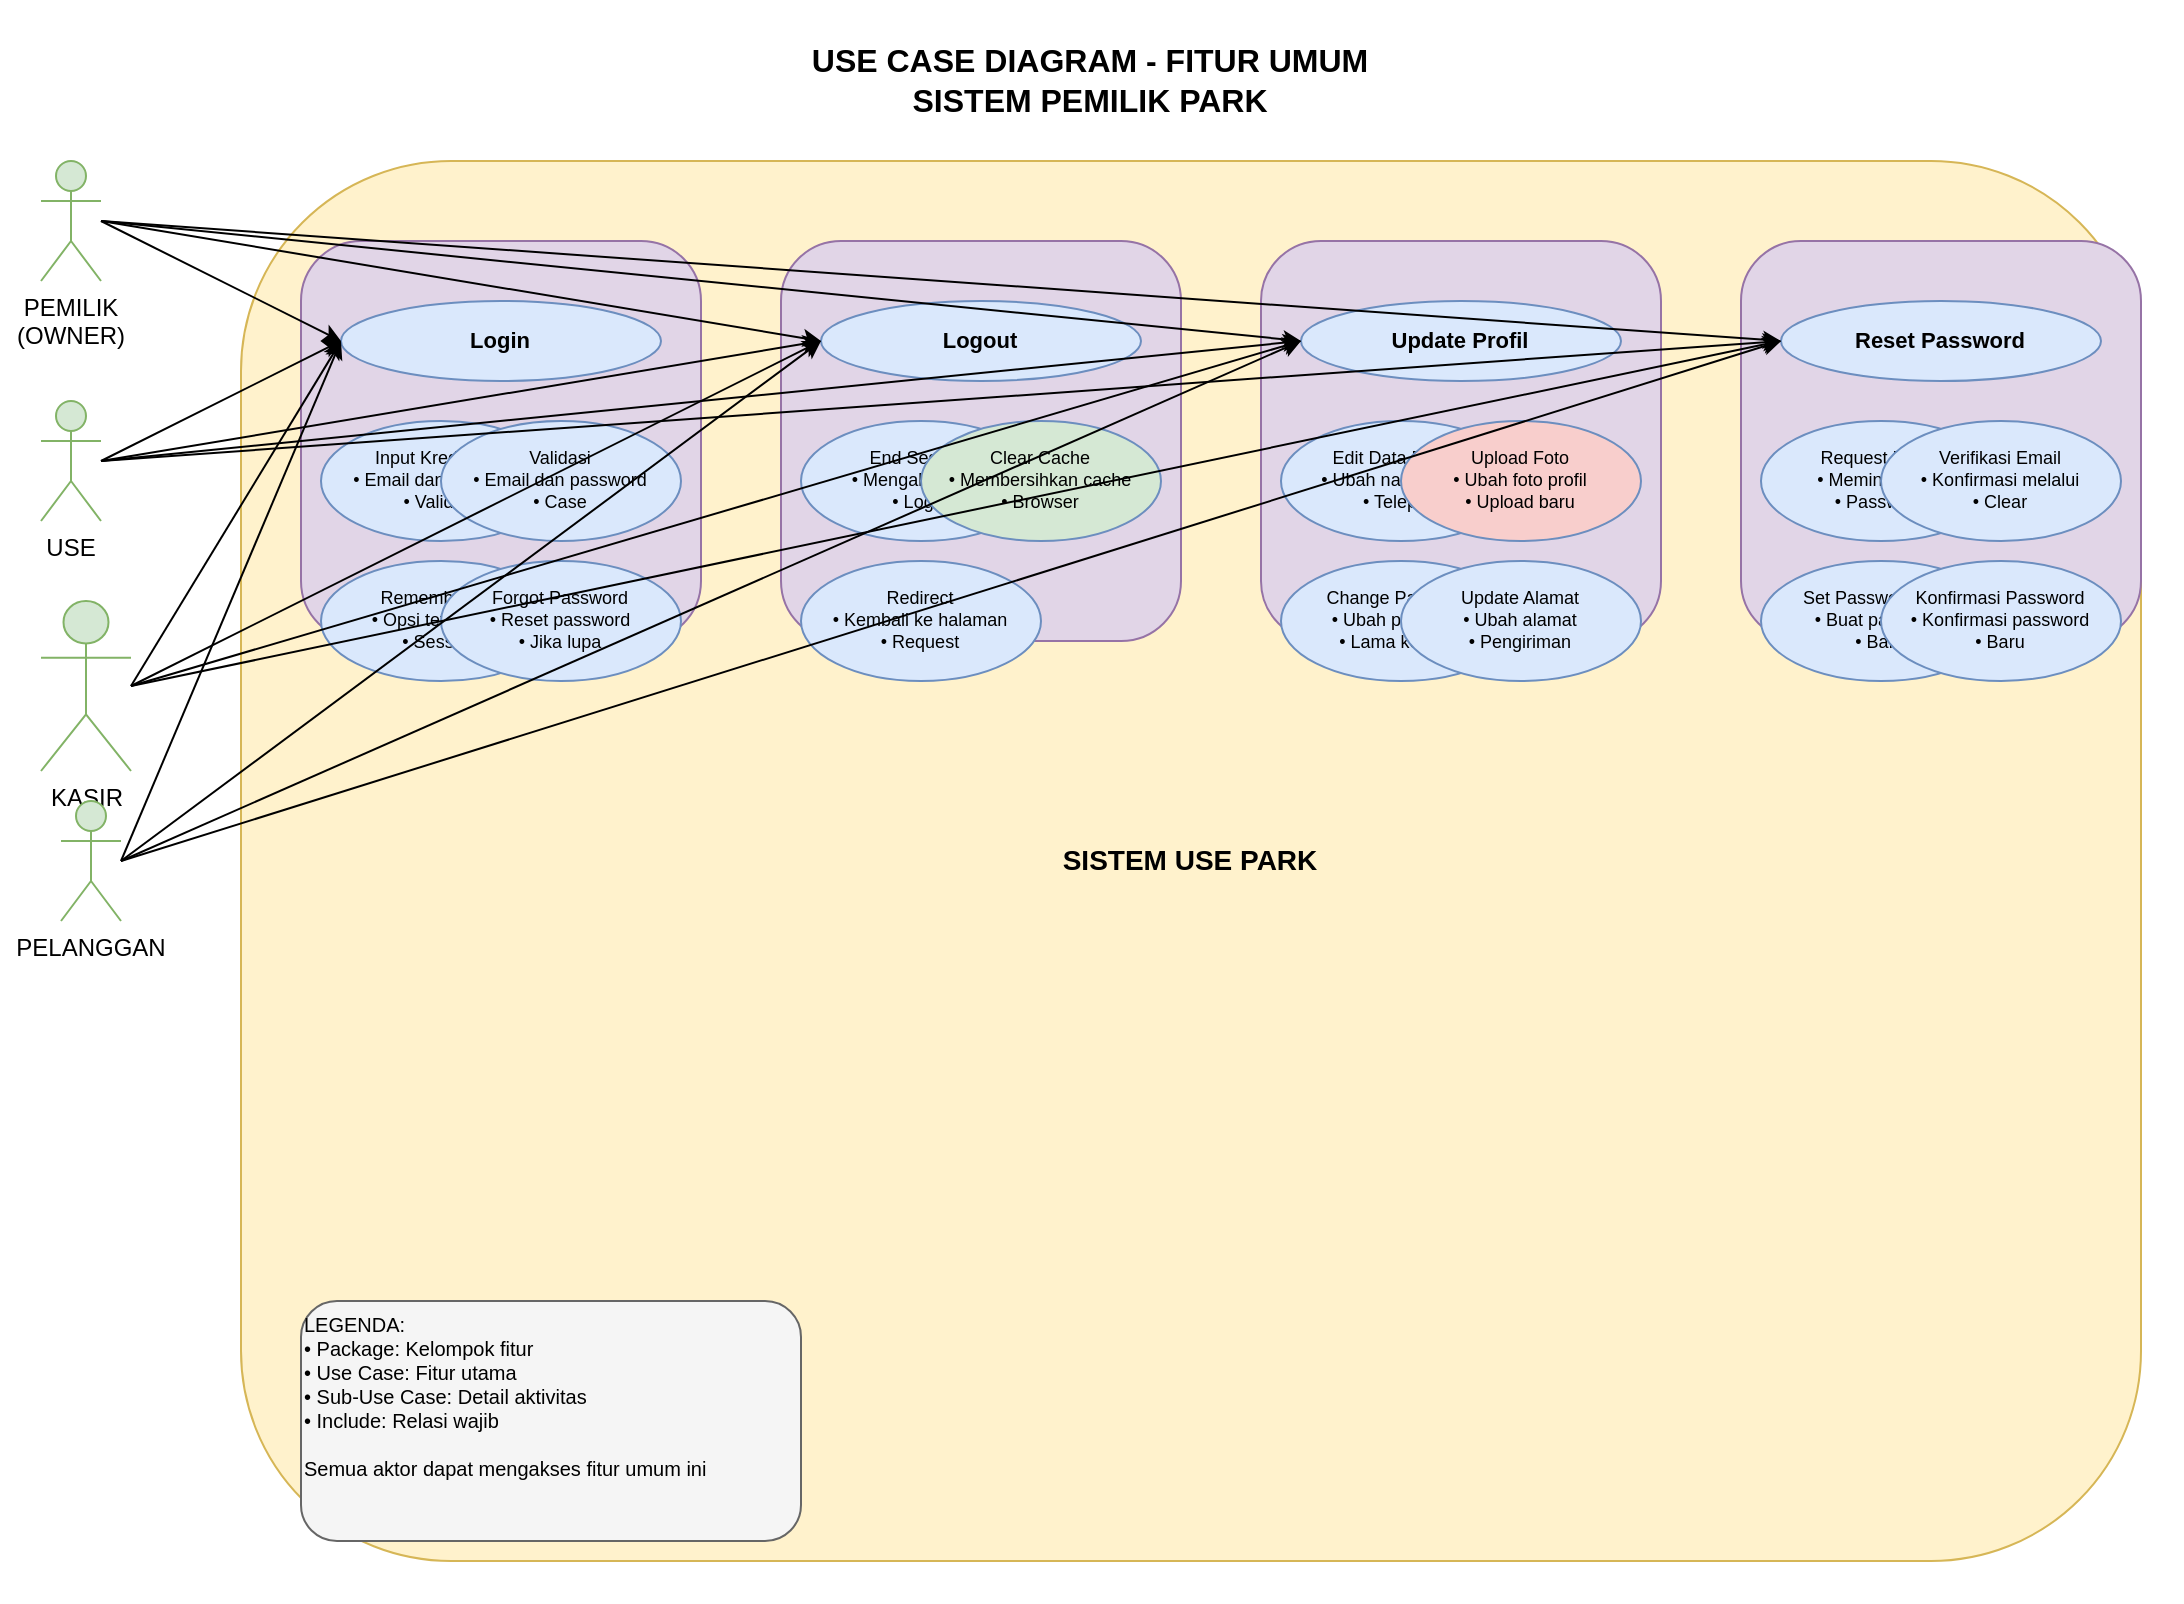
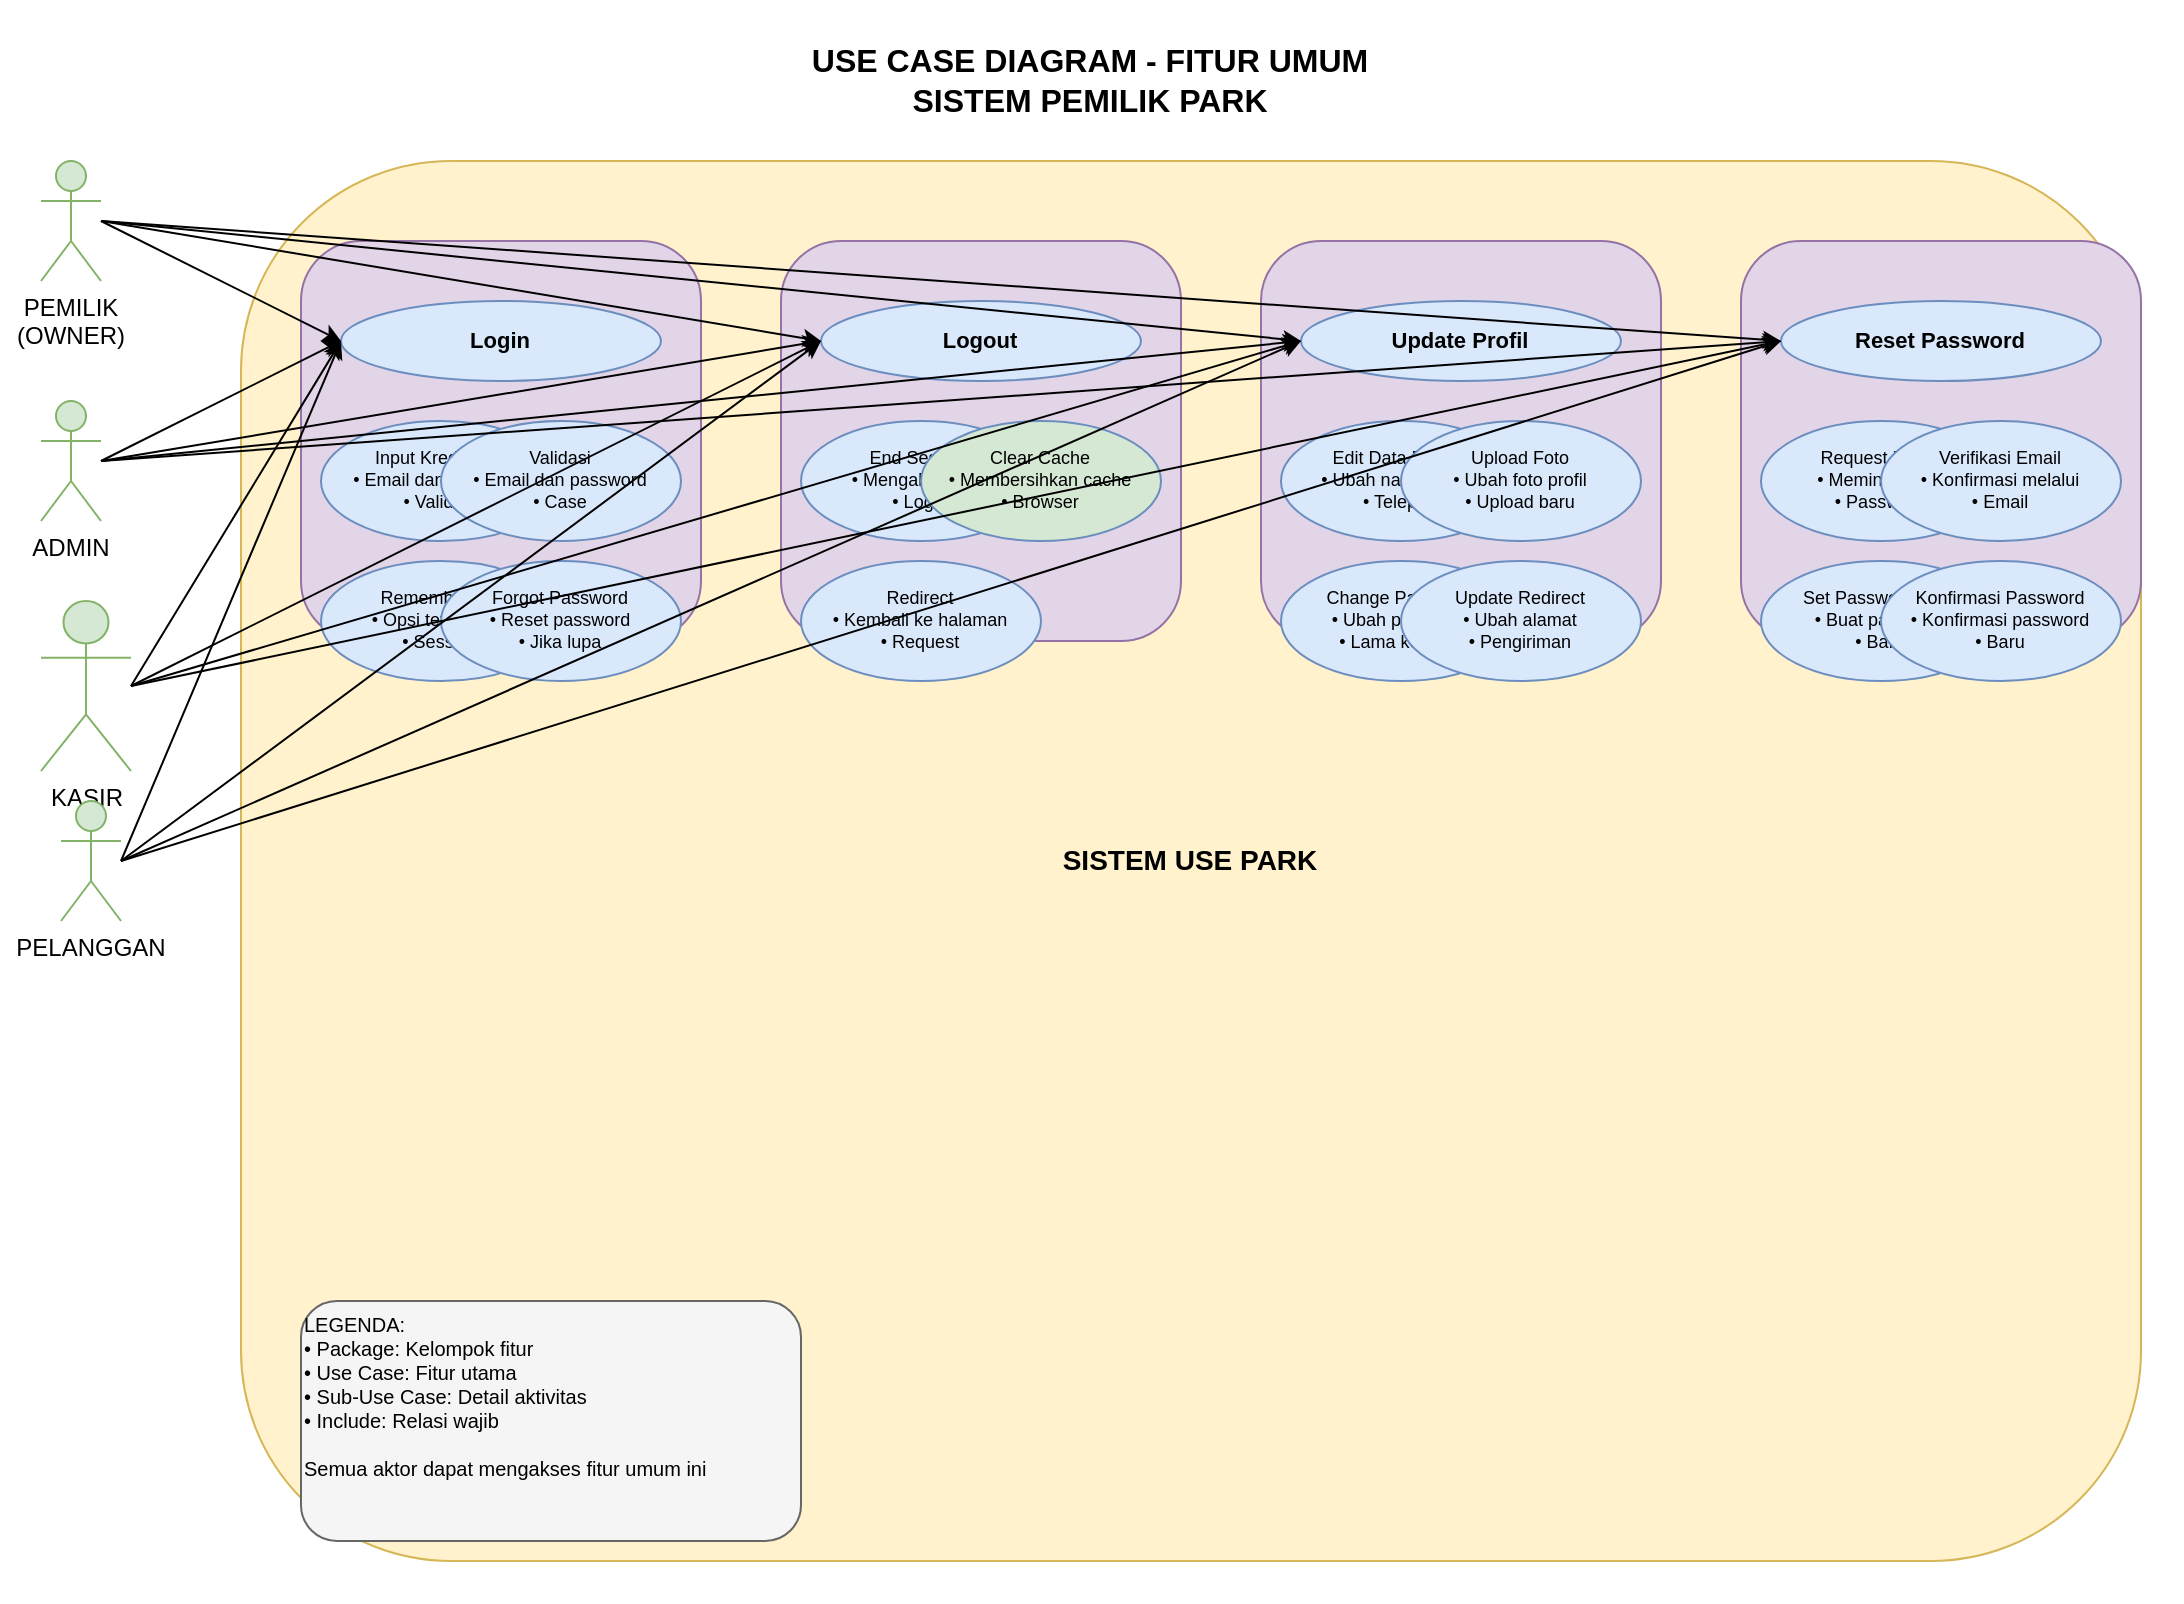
node "Upload Foto • Ubah foto profil • Upload baru": fillcolor #f8cecc -> #dae8fc
node "Verifikasi Email • Konfirmasi melalui • Clear": label "Verifikasi Email • Konfirmasi melalui • Clear" -> "Verifikasi Email • Konfirmasi melalui • Email"
node "USE": label "USE" -> "ADMIN"
node "Update Alamat • Ubah alamat • Pengiriman": label "Update Alamat • Ubah alamat • Pengiriman" -> "Update Redirect • Ubah alamat • Pengiriman"
